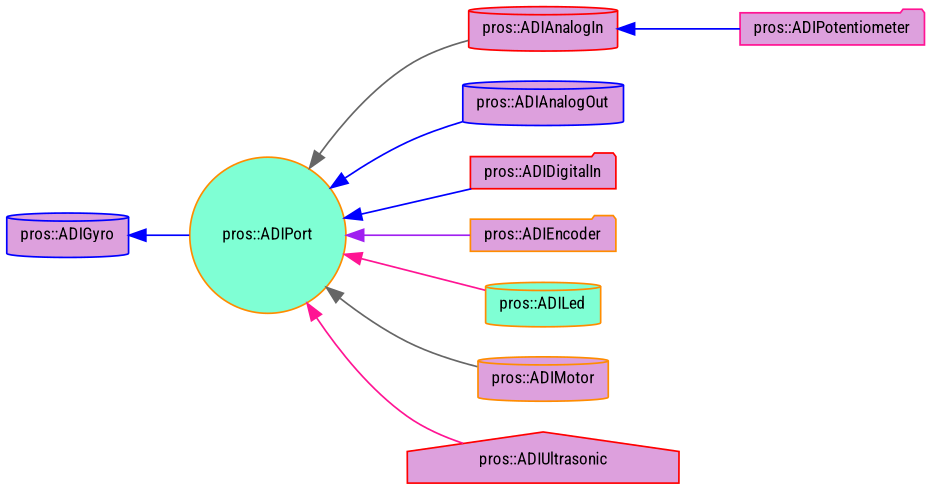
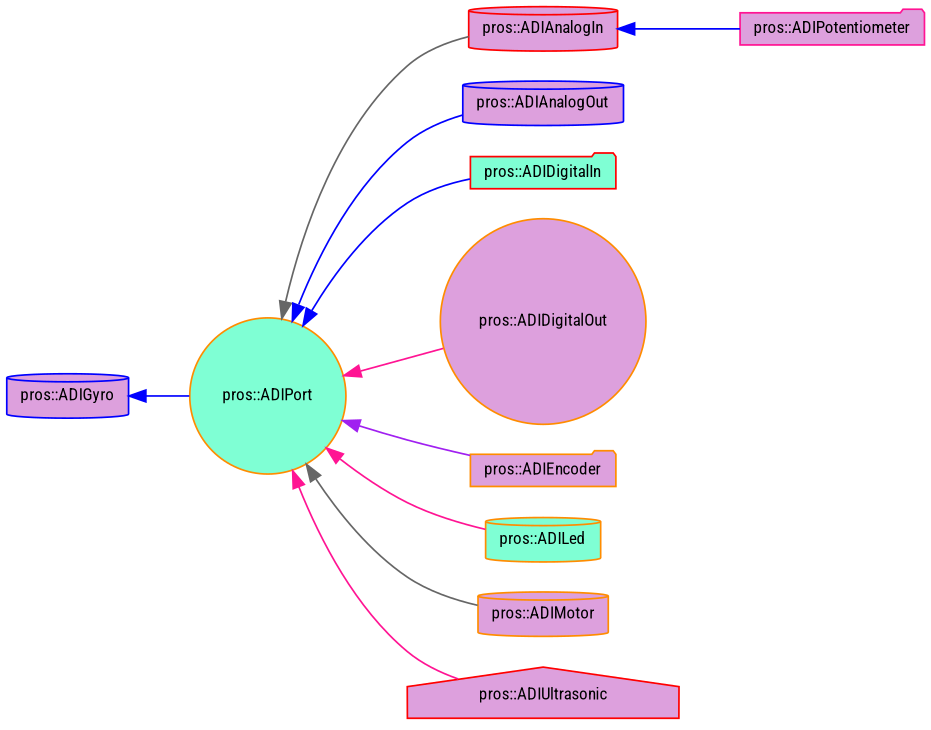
node "pros::ADIDigitalIn": fillcolor plum -> aquamarine
node "pros::ADIDigitalOut": added
